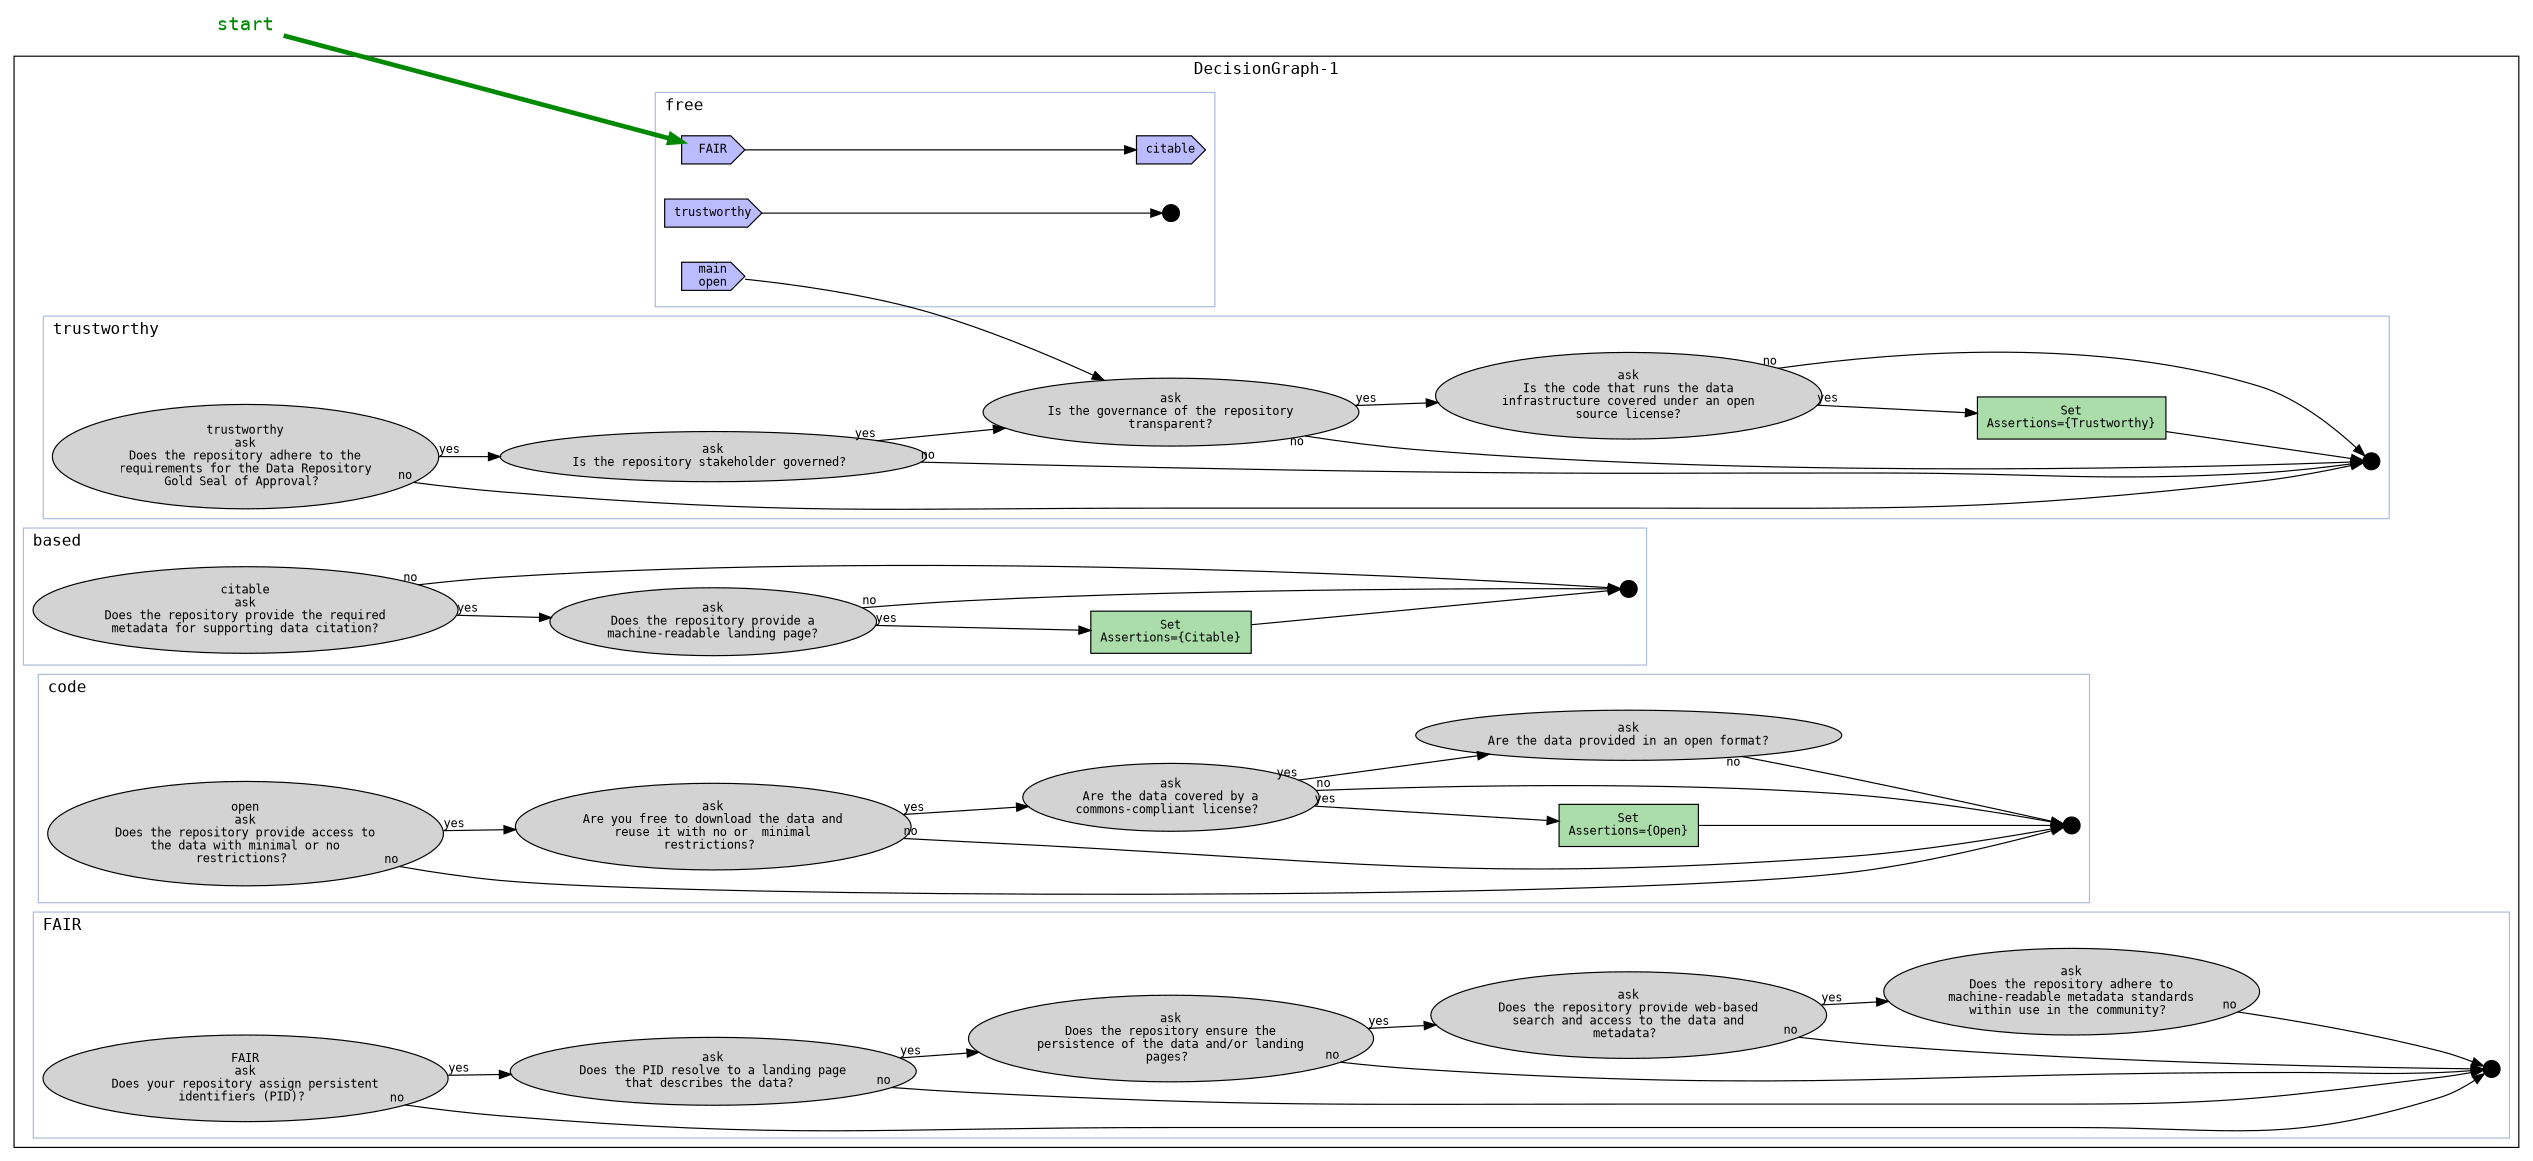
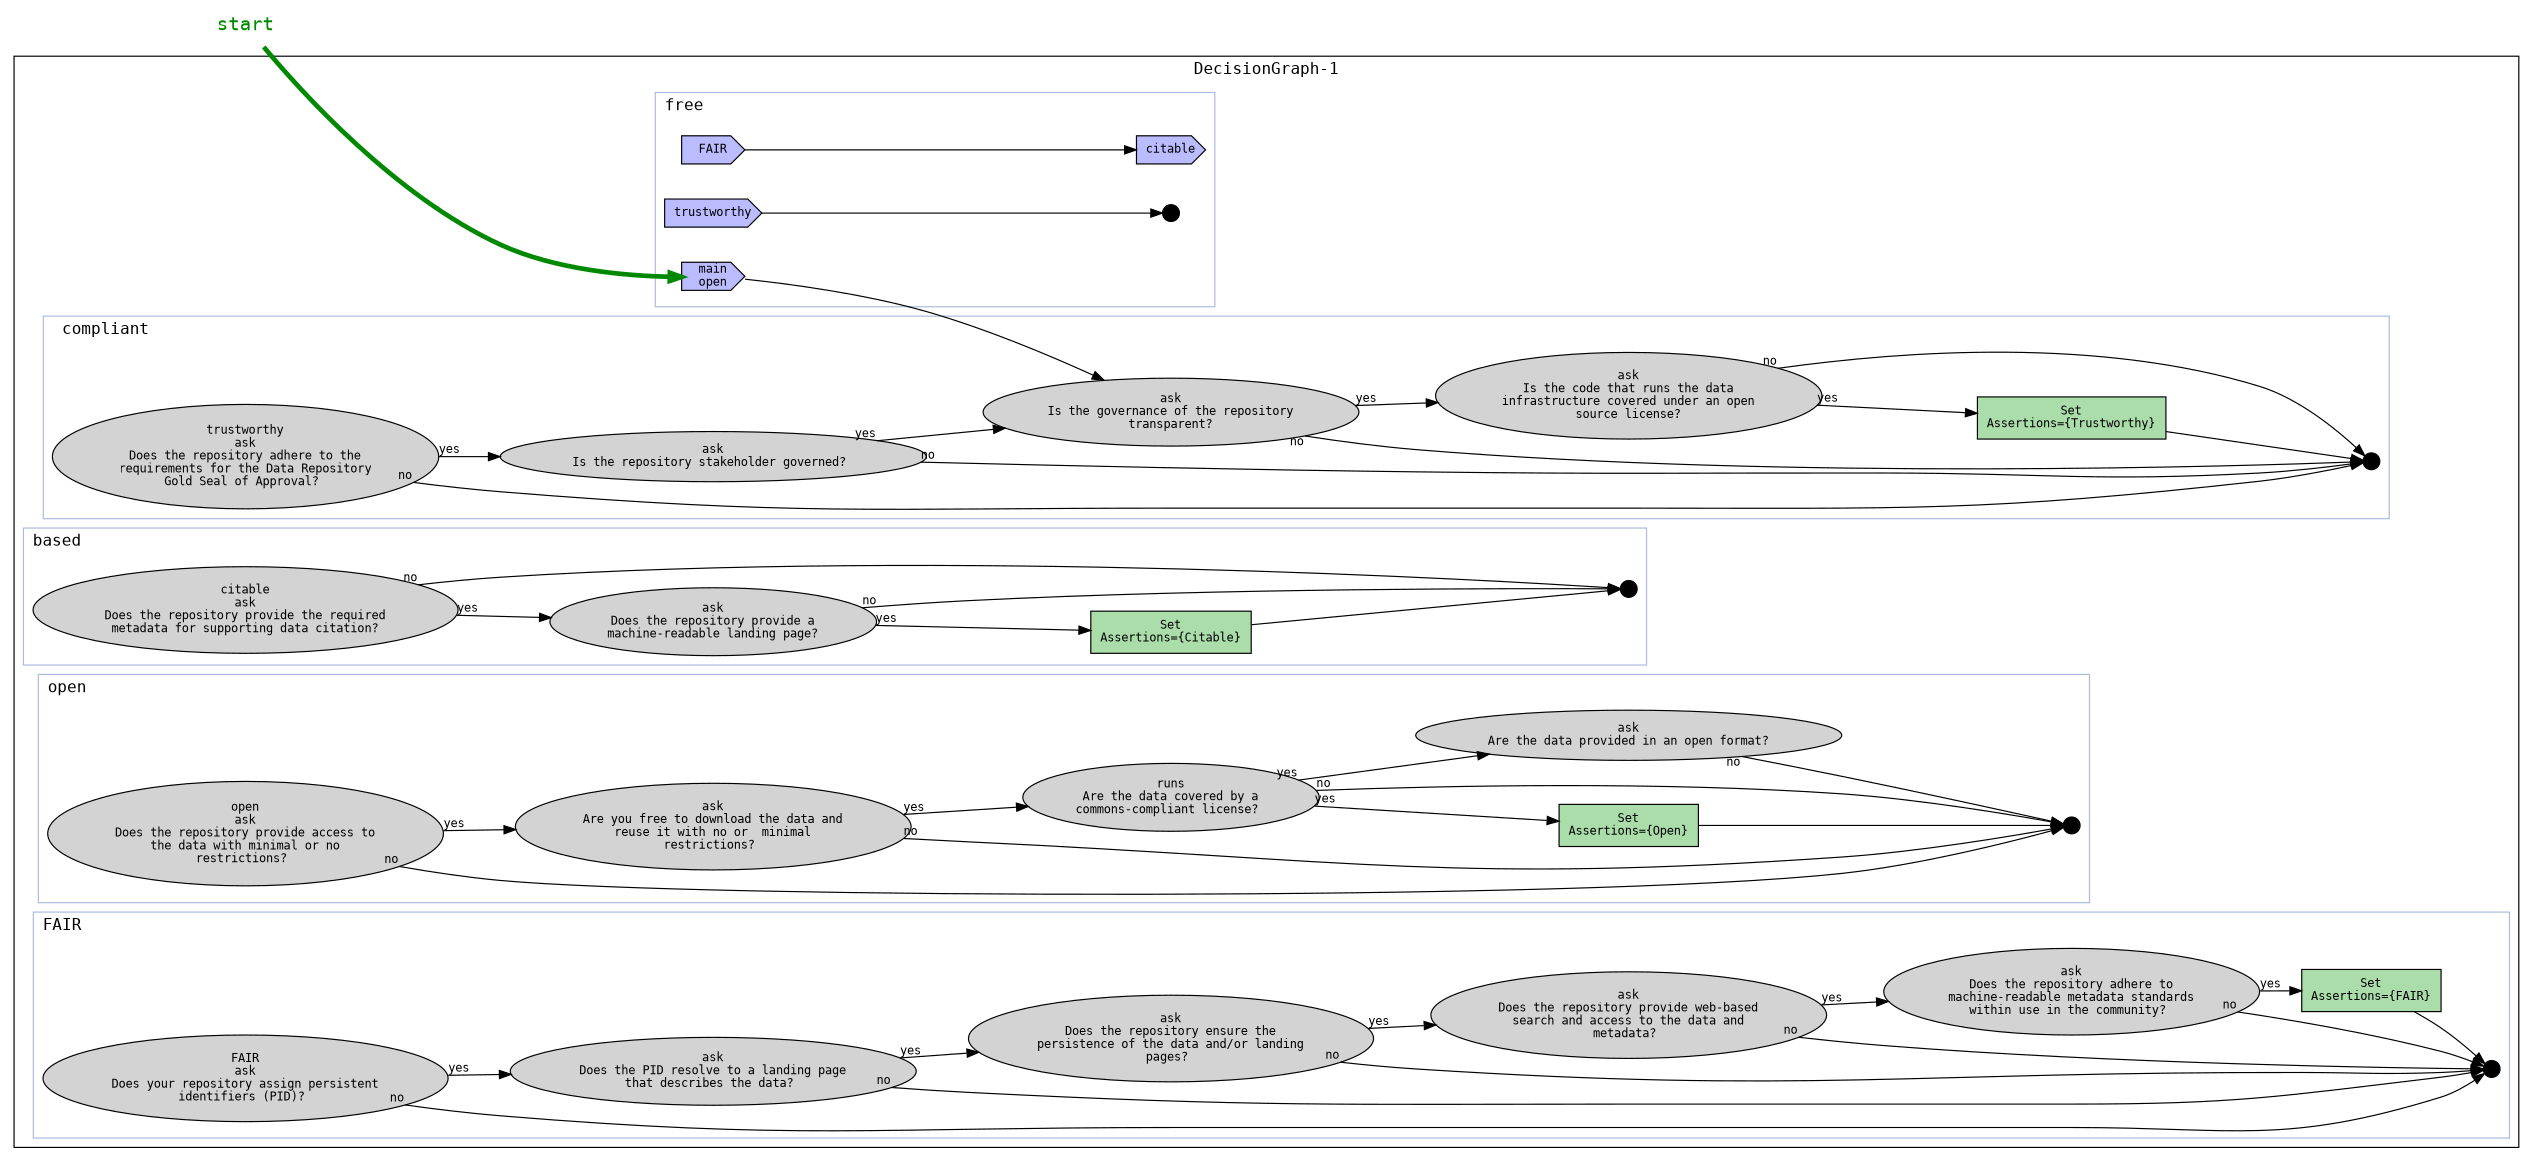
edge "start" -> "FAIR": now "start" -> "main open"
cluster "trustworthy": label "trustworthy" -> "compliant"
cluster "code": label "code" -> "open"
node "ask Are the data covered by a commons-compliant license?": label "ask Are the data covered by a commons-compliant license?" -> "runs Are the data covered by a commons-compliant license?"
node "Set Assertions={FAIR}": added
